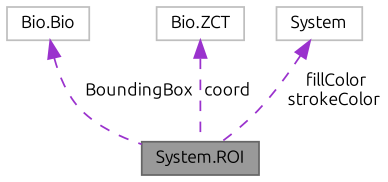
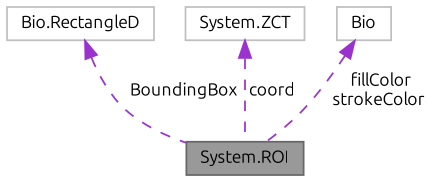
node "Bio.Bio": label "Bio.Bio" -> "Bio.RectangleD"
node "Bio.ZCT": label "Bio.ZCT" -> "System.ZCT"
node "System": label "System" -> "Bio"
